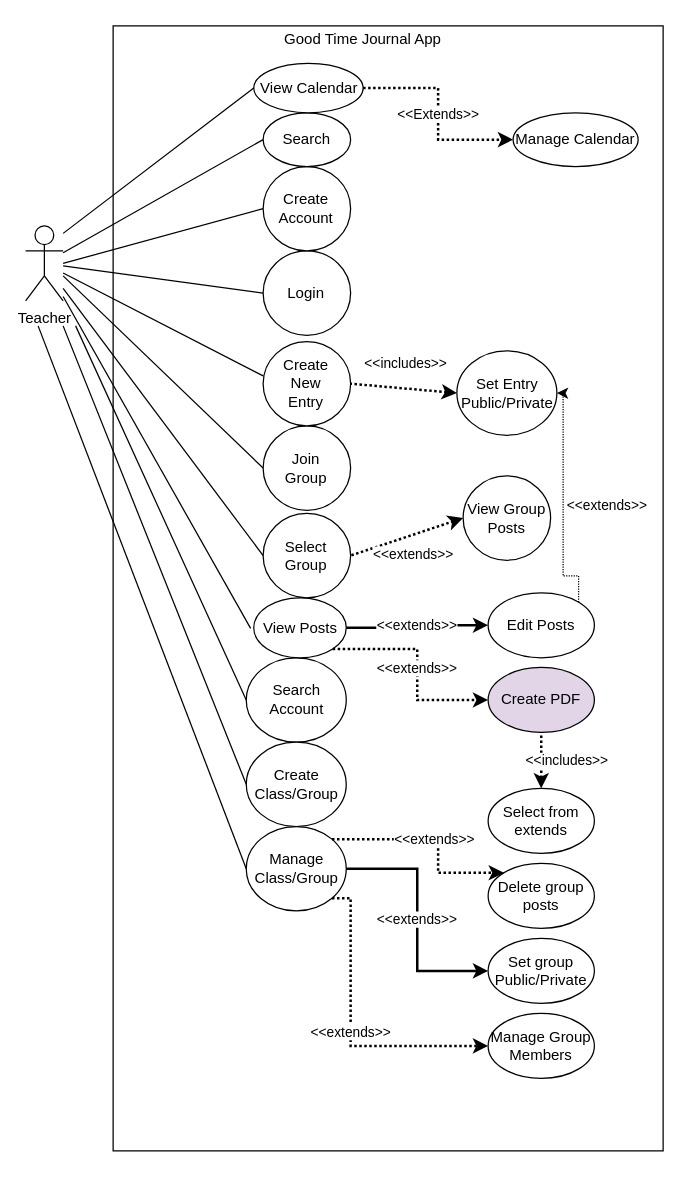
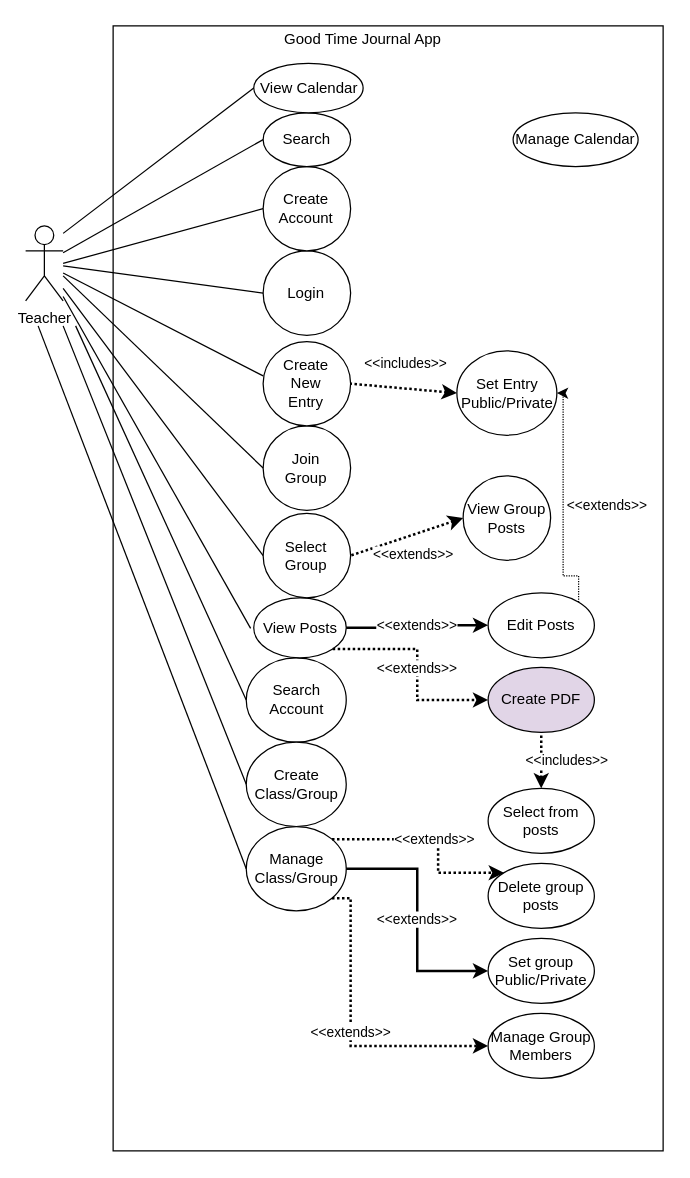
edge "View Calendar" -> "Manage Calendar": removed, label "<<Extends>>"
node "Select from extends": label "Select from extends" -> "Select from posts"
